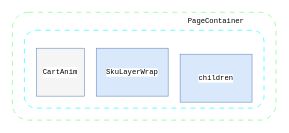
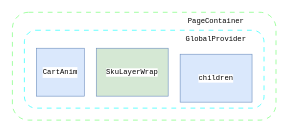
node "GlobalProvider": added
node "CartAnim": fillcolor #f5f5f5 -> #dae8fc
node "SkuLayerWrap": fillcolor #dae8fc -> #d5e8d4
